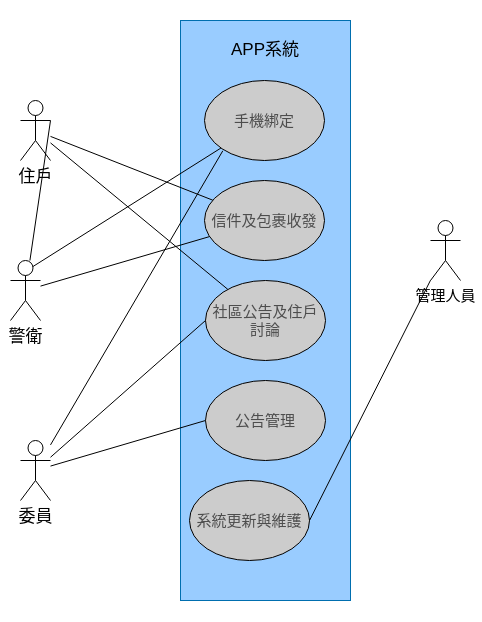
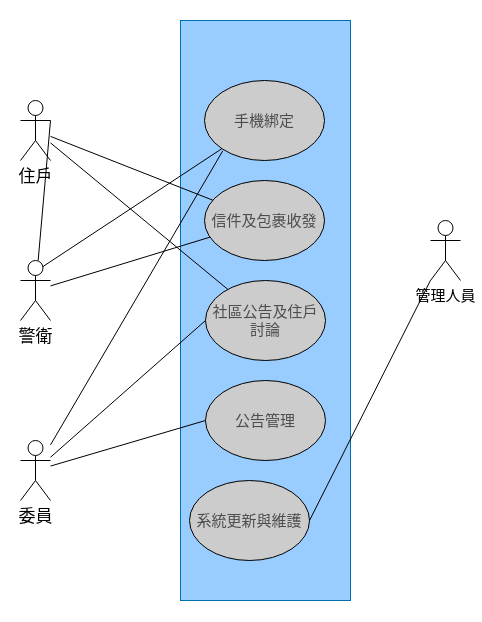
node "APP系統": removed
node "警衛": moved (26, 291) -> (36, 291)
